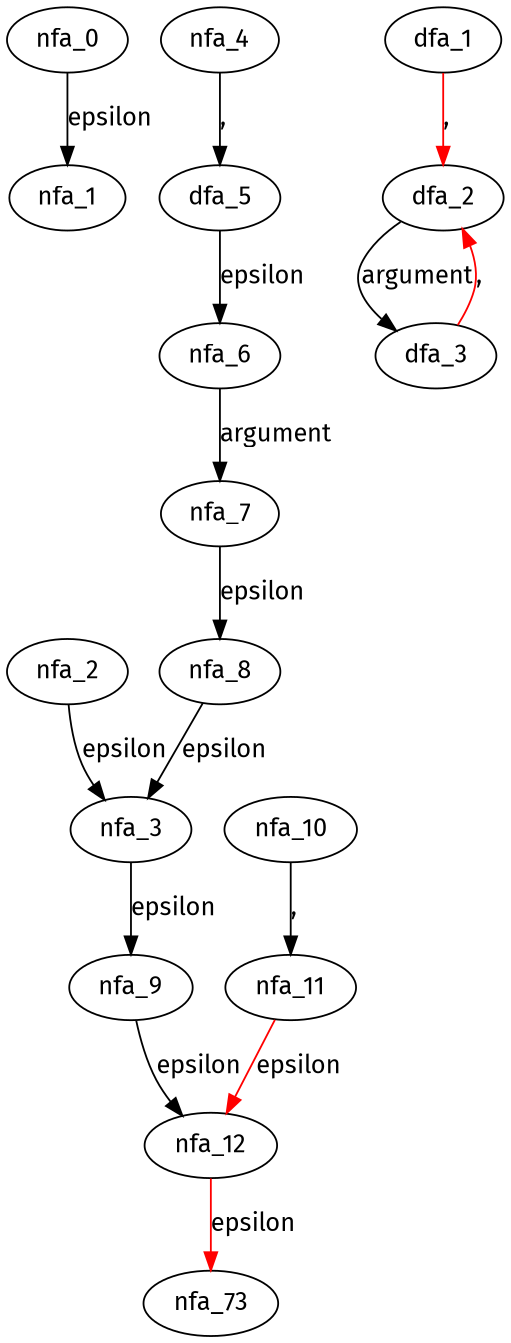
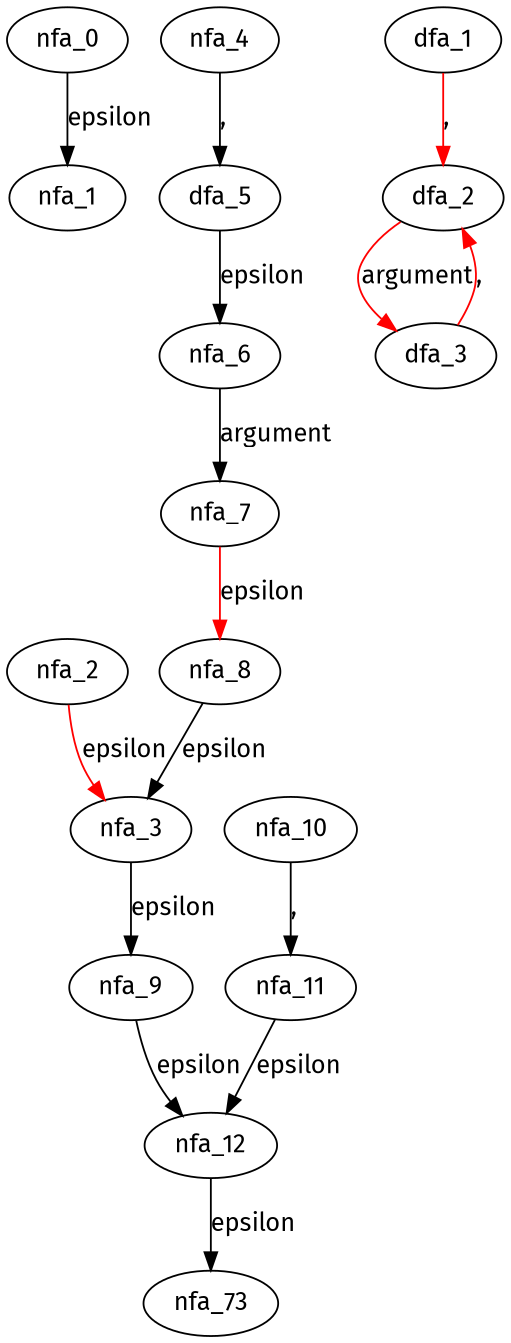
edge "dfa_2" -> "dfa_3": color black -> red
edge "nfa_7" -> "nfa_8": color black -> red
edge "nfa_2" -> "nfa_3": color black -> red
edge "nfa_11" -> "nfa_12": color red -> black
edge "nfa_12" -> "nfa_73": color red -> black
